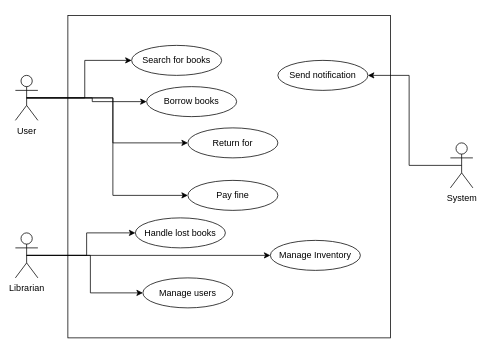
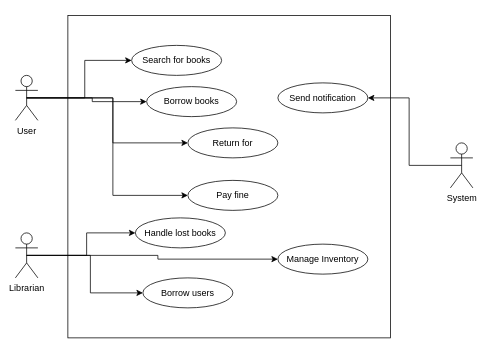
node "Send notification": moved (323, 75) -> (323, 98)
node "Manage Inventory": moved (315, 255) -> (323, 259)
node "Manage users": label "Manage users" -> "Borrow users"
